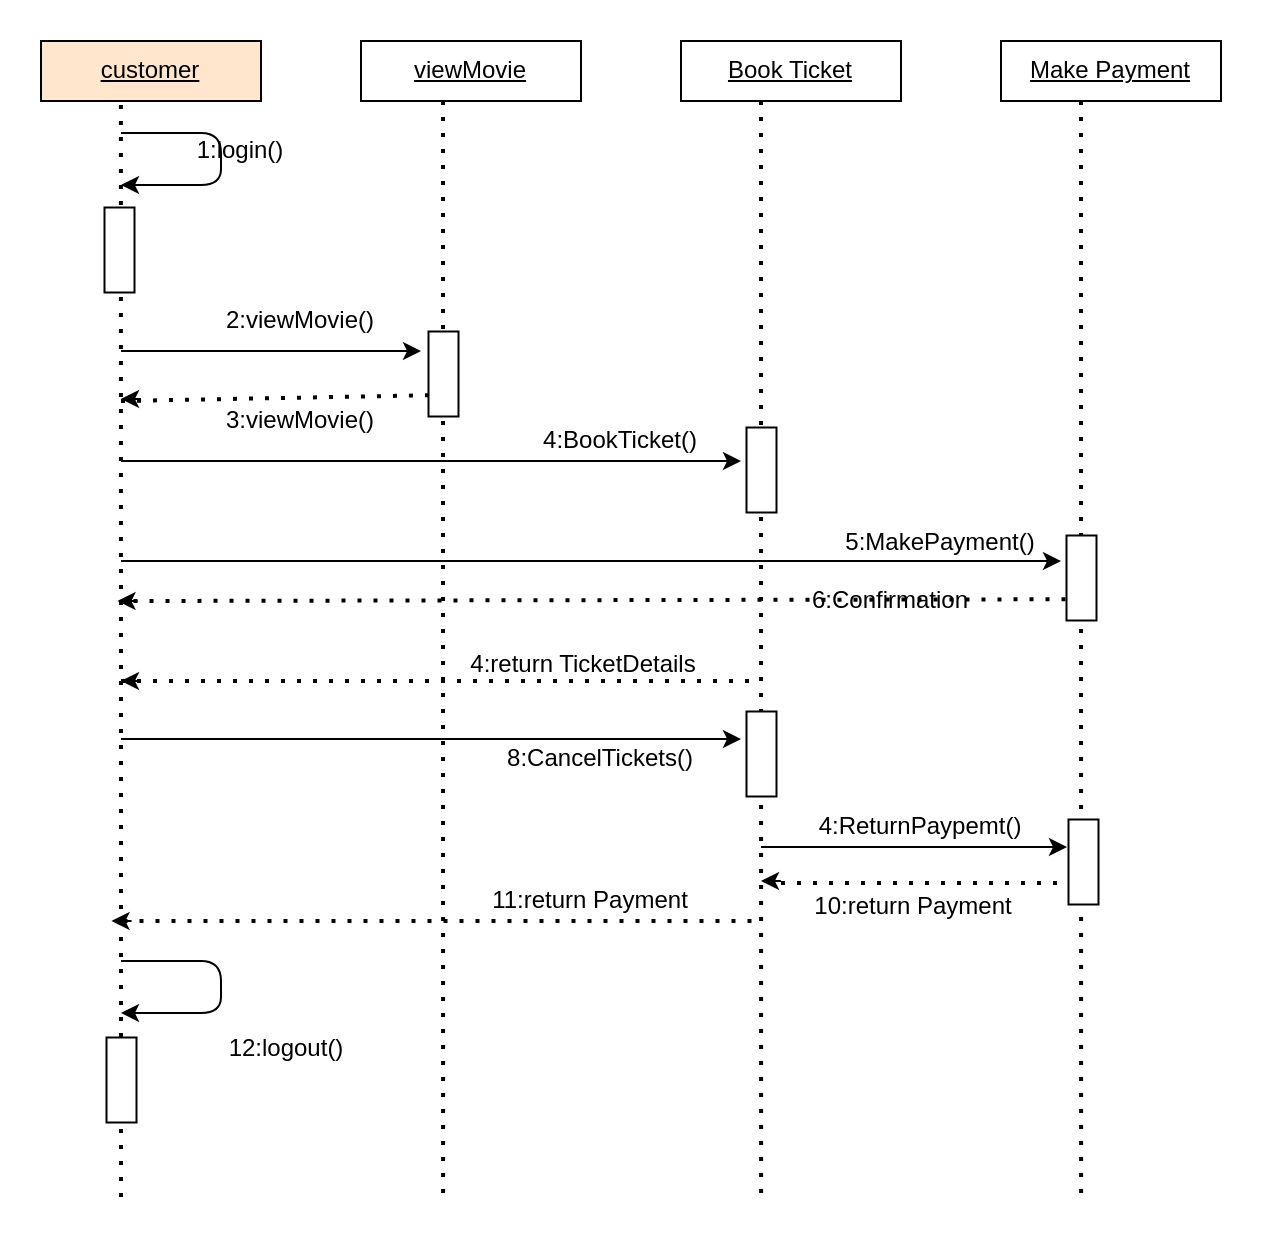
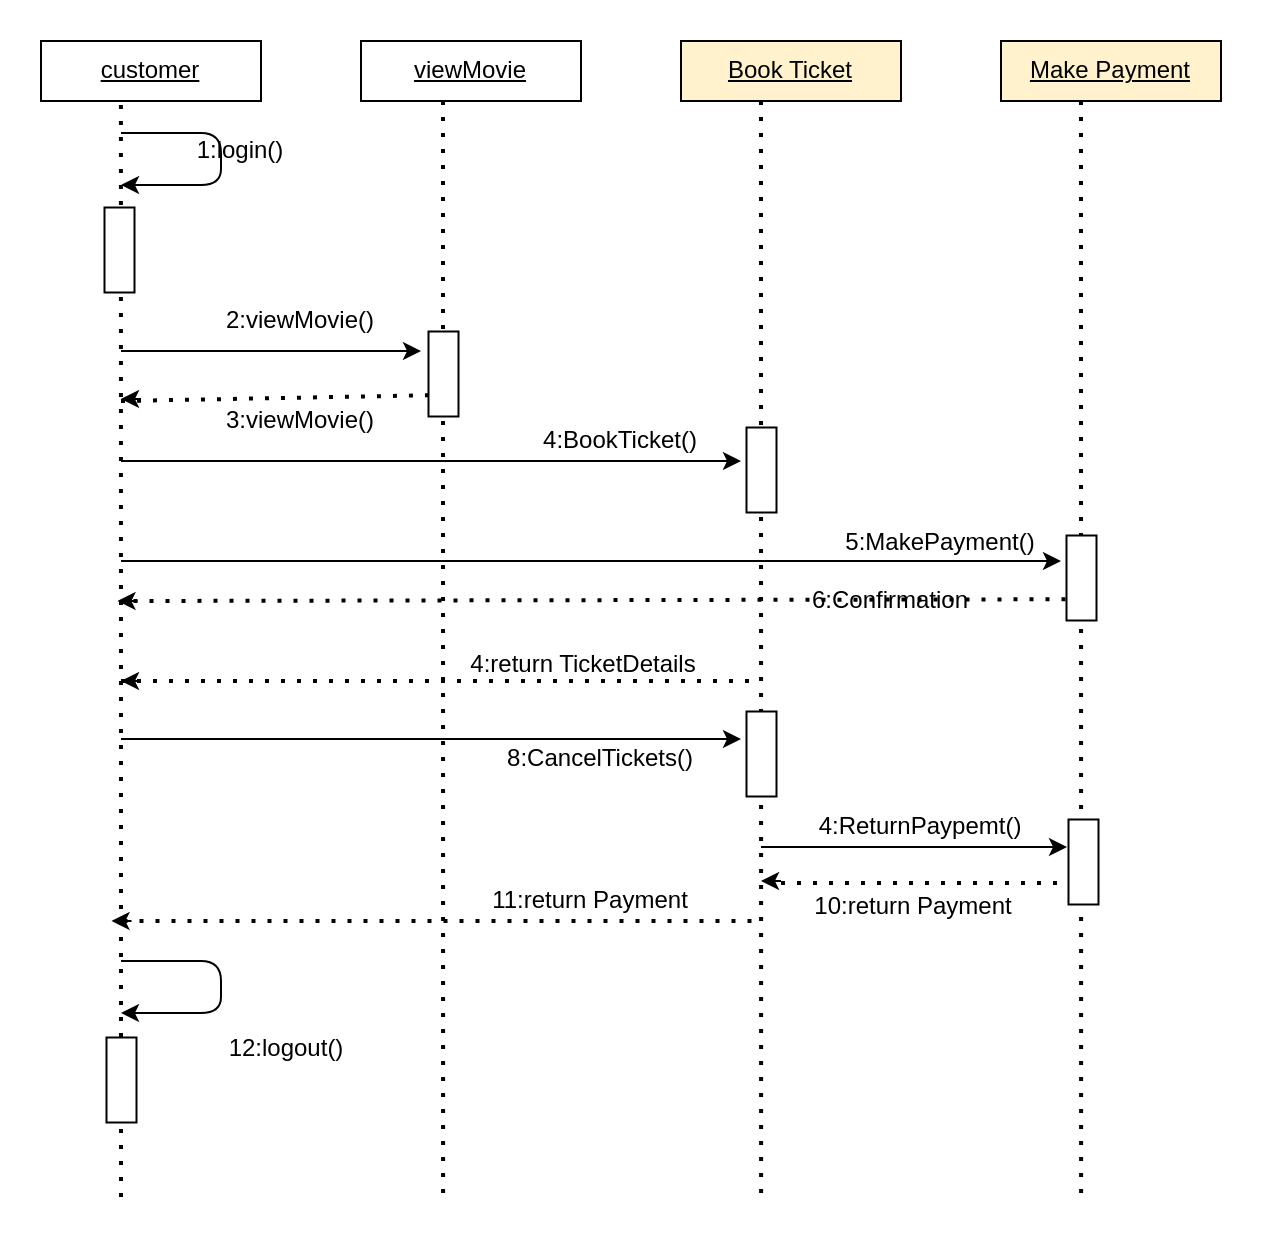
node "customer": fillcolor #ffe6cc -> #ffffff
node "Book Ticket": fillcolor #ffffff -> #fff2cc
node "Make Payment": fillcolor #ffffff -> #fff2cc
